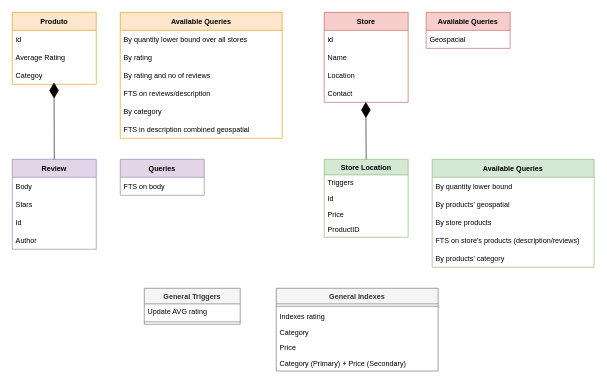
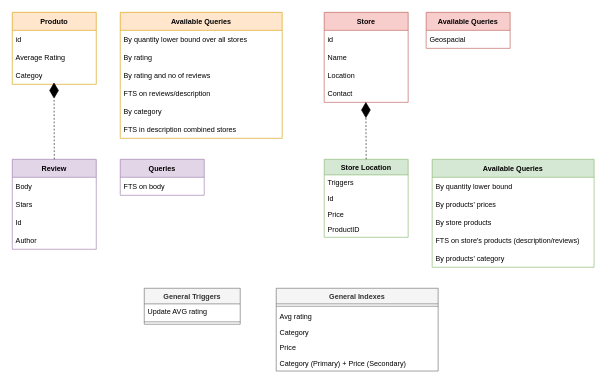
edge "Review" -> "Categoy": style solid -> dashed
node "FTS in description combined geospatial": label "FTS in description combined geospatial" -> "FTS in description combined stores"
edge "Store Location" -> "Contact": style solid -> dashed
node "By products' geospatial": label "By products' geospatial" -> "By products' prices"
node "Indexes rating": label "Indexes rating" -> "Avg rating"
